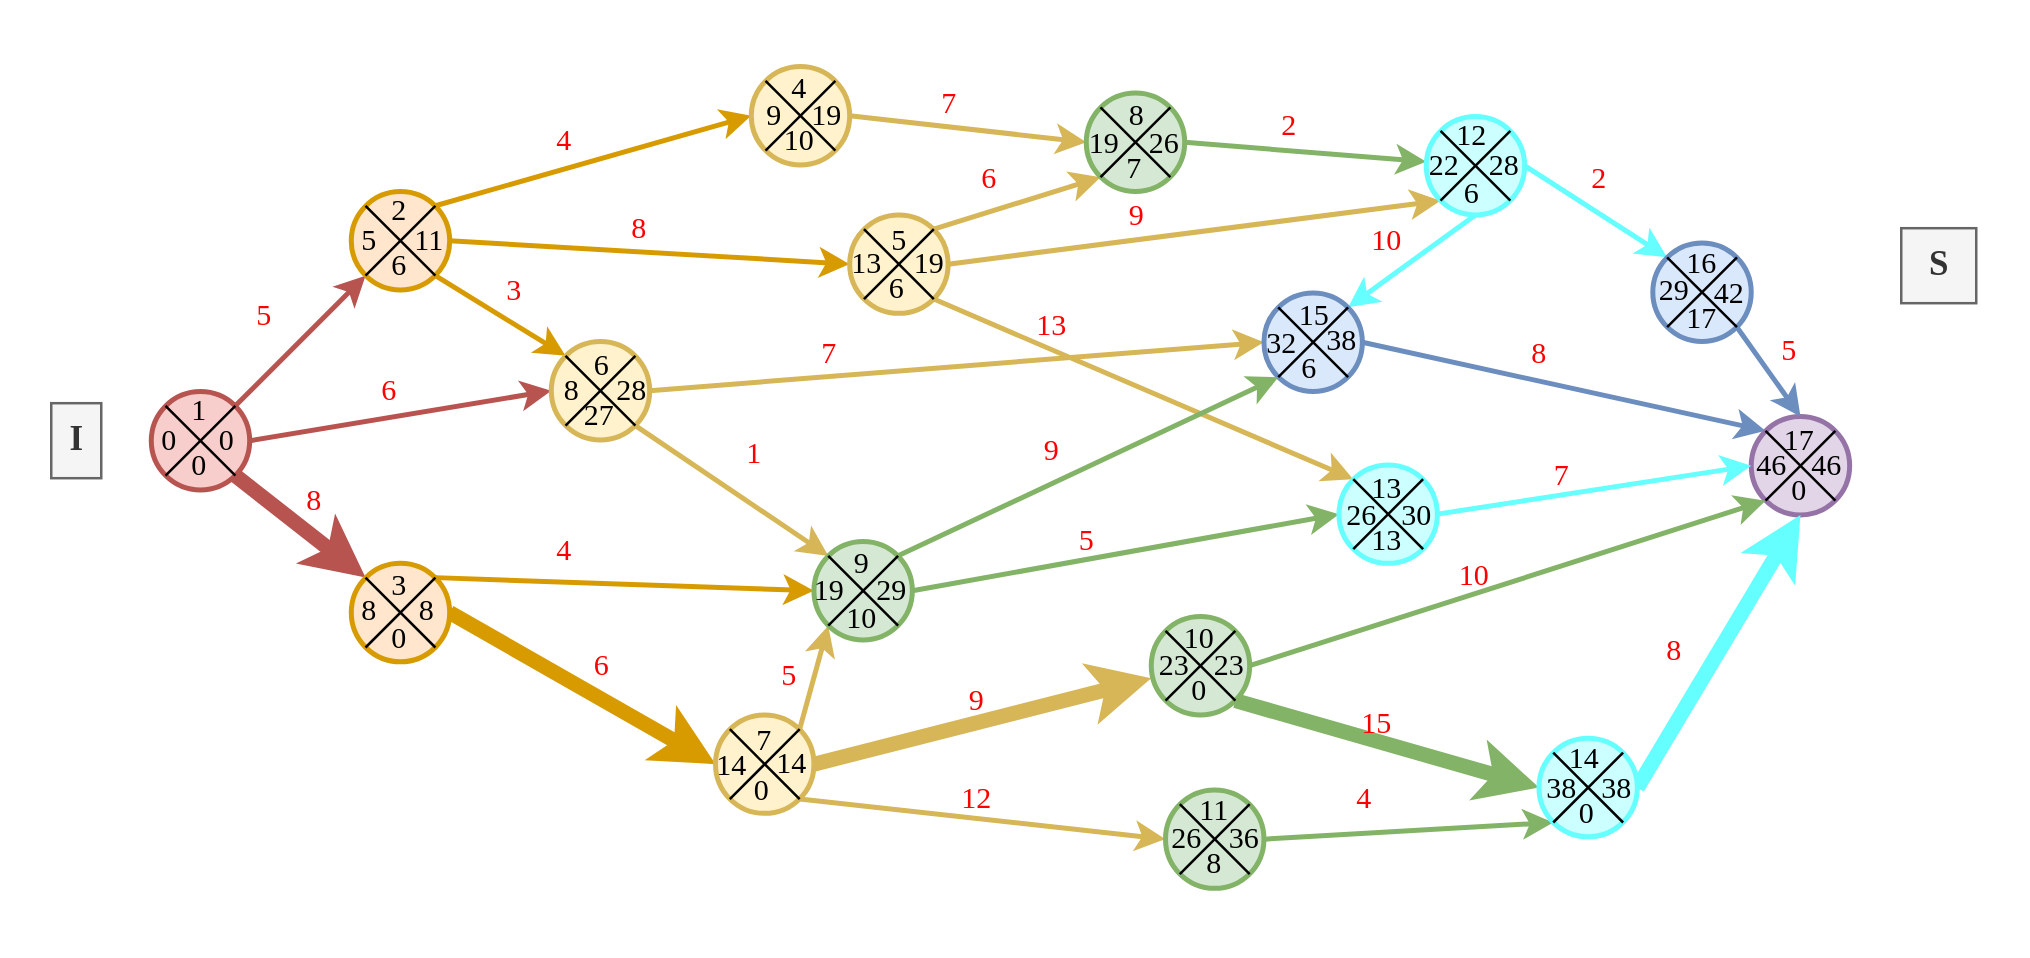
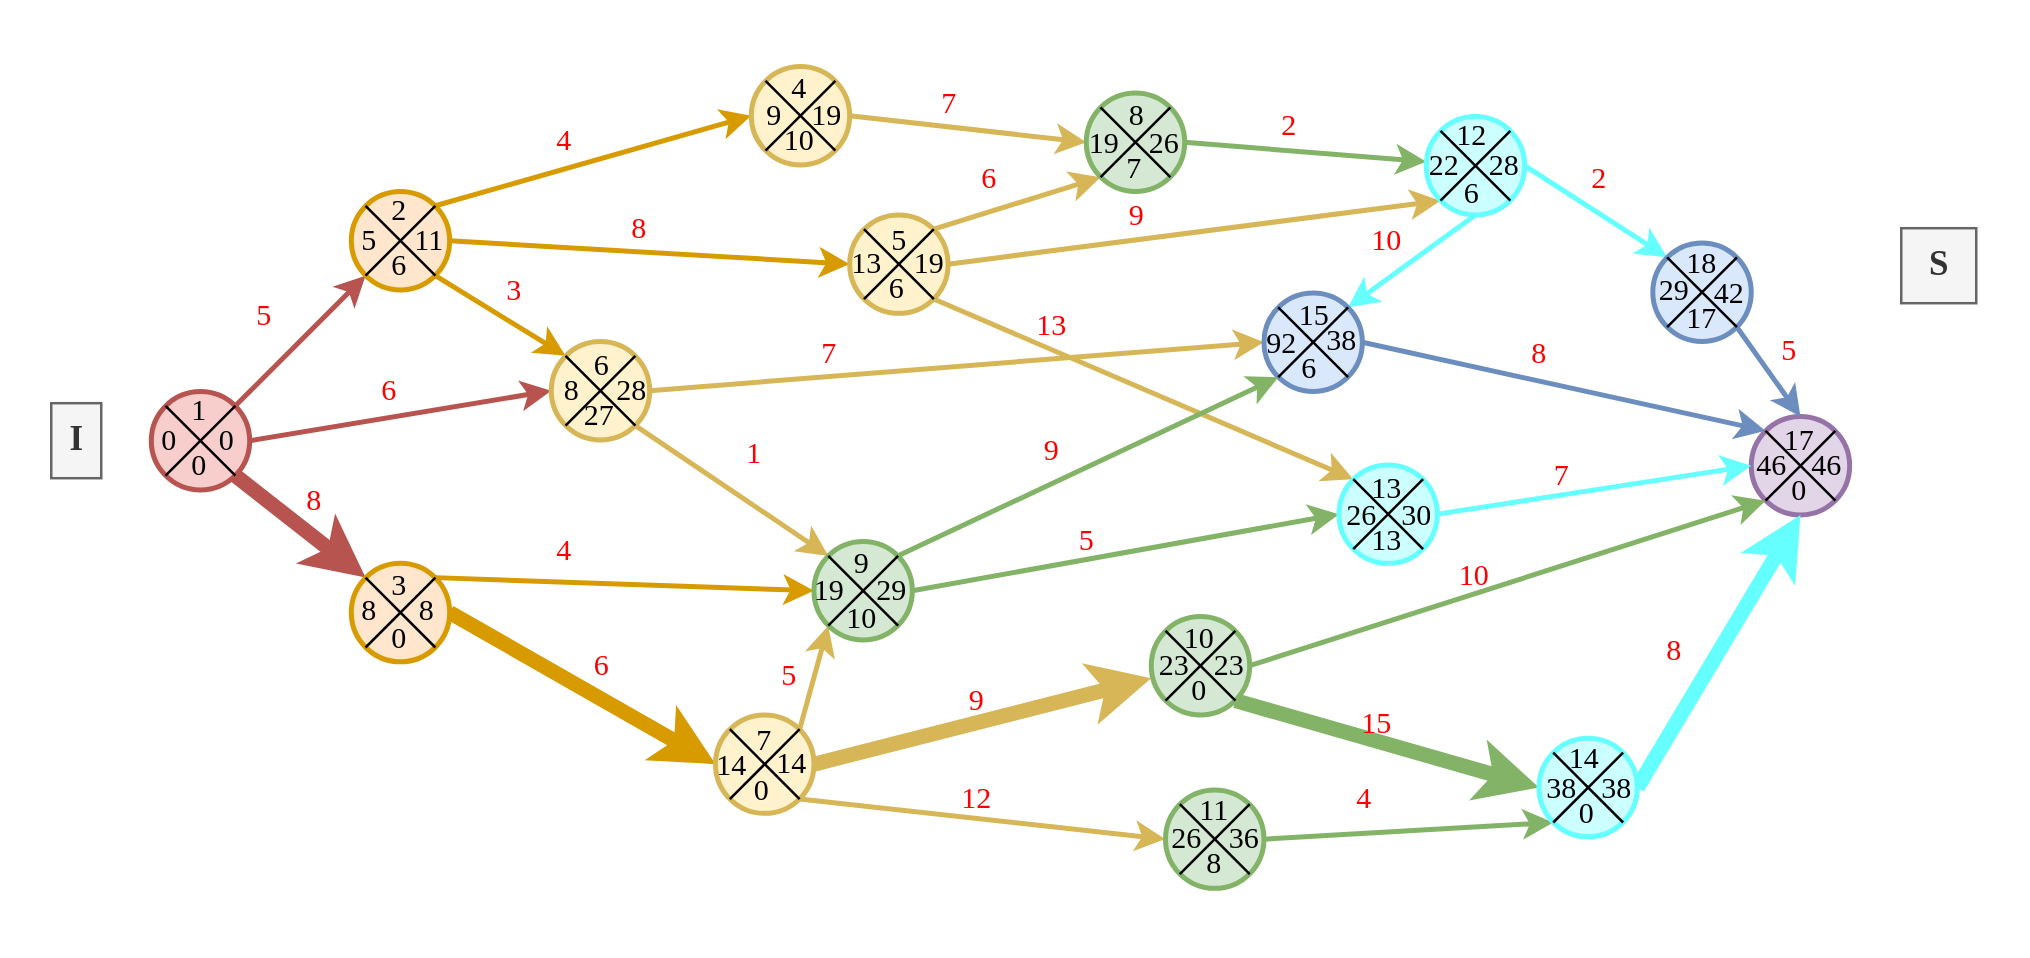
node "16": label "16" -> "18"
node "32": label "32" -> "92"
